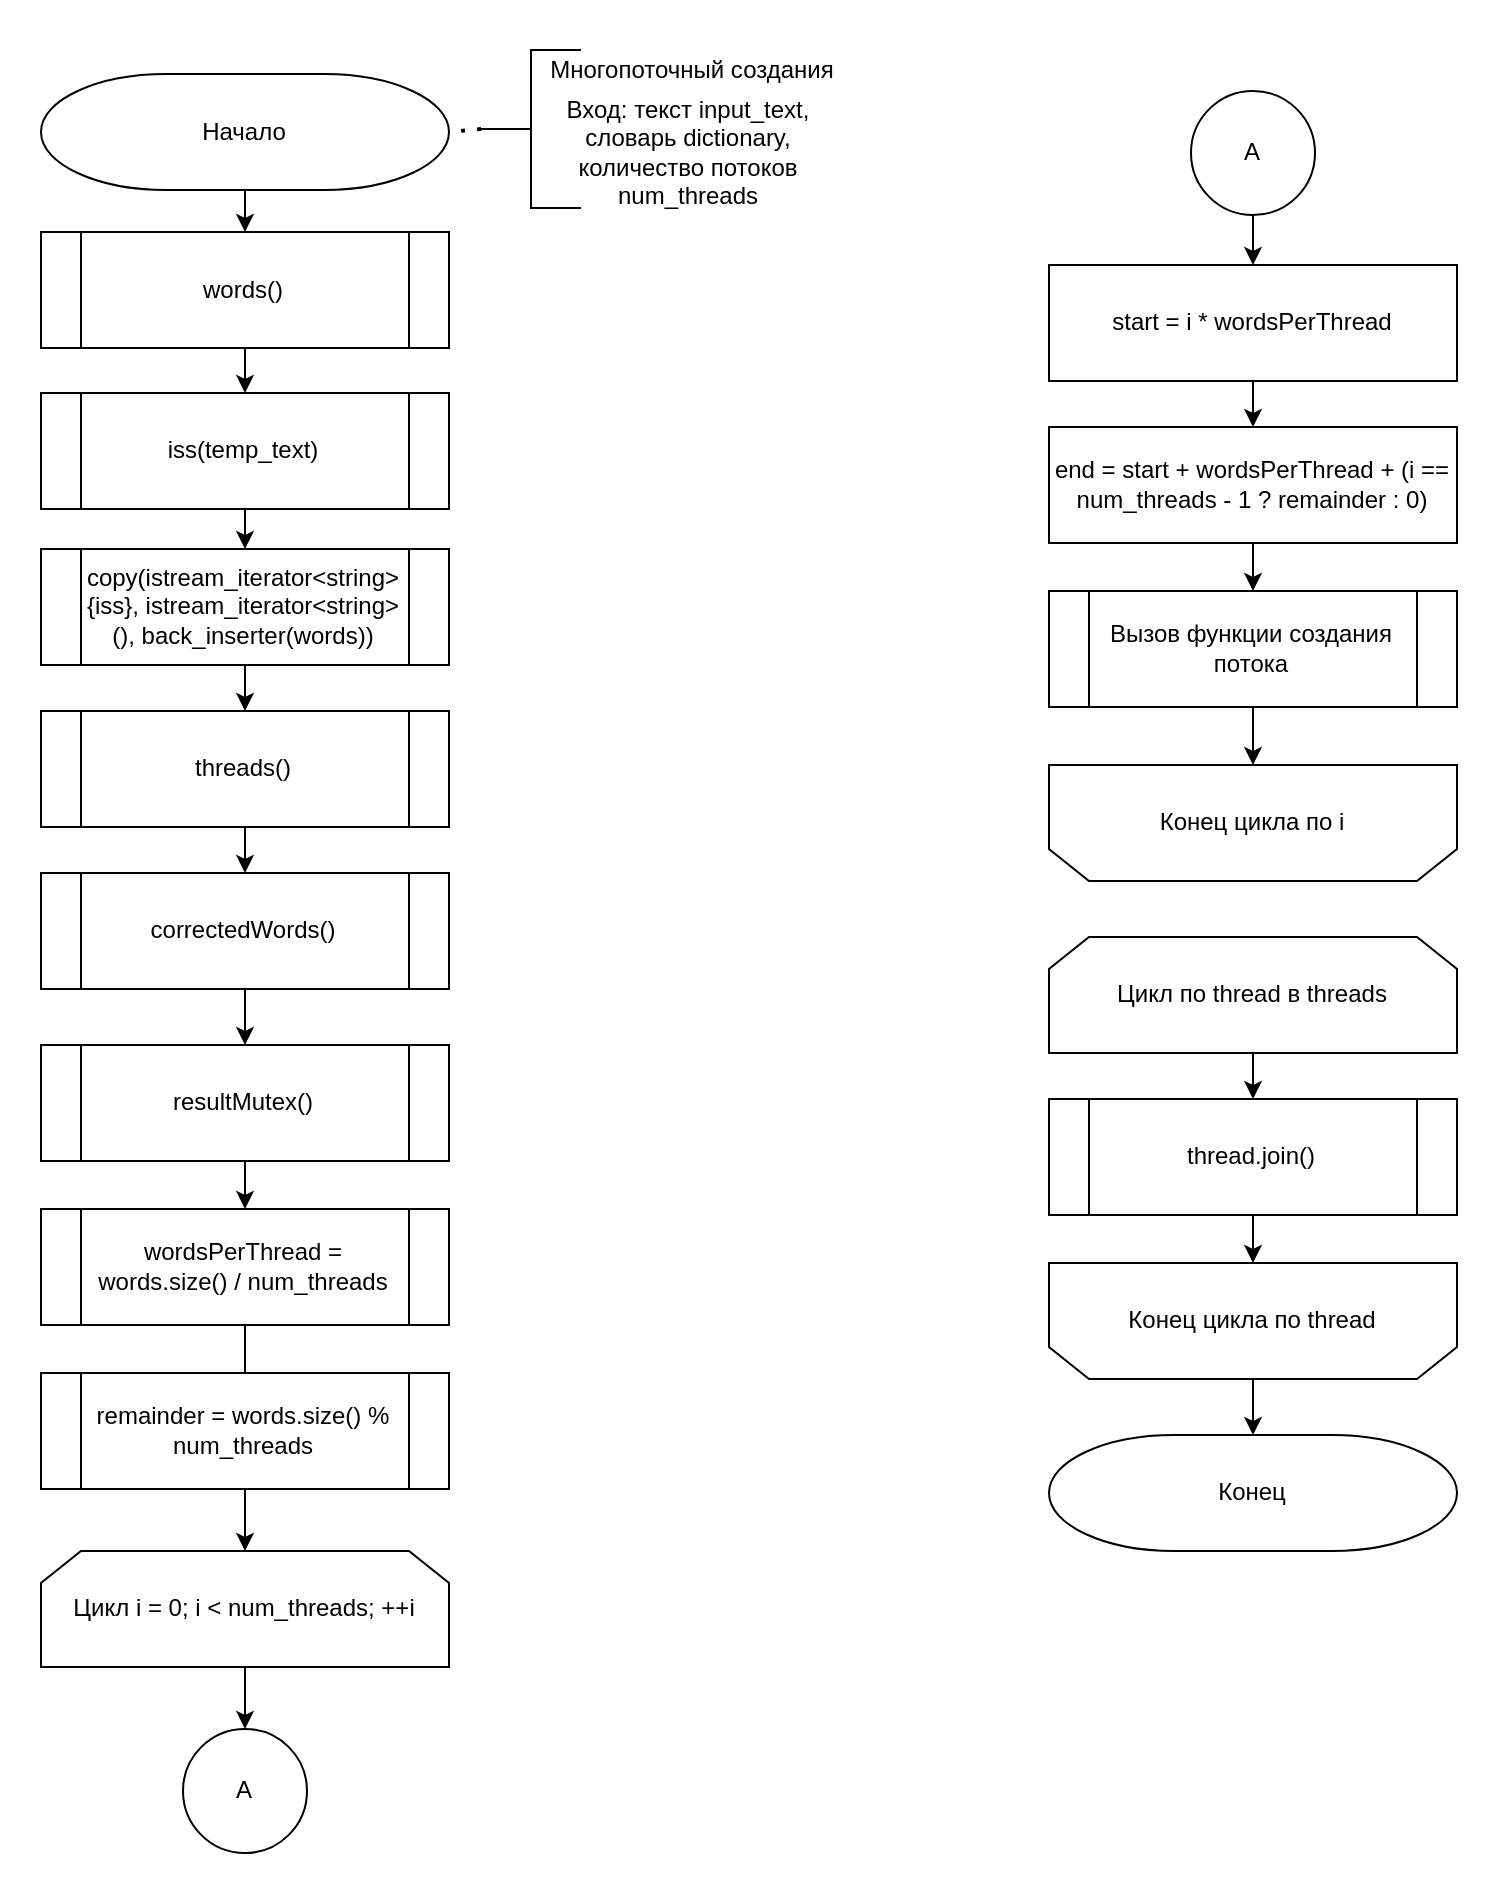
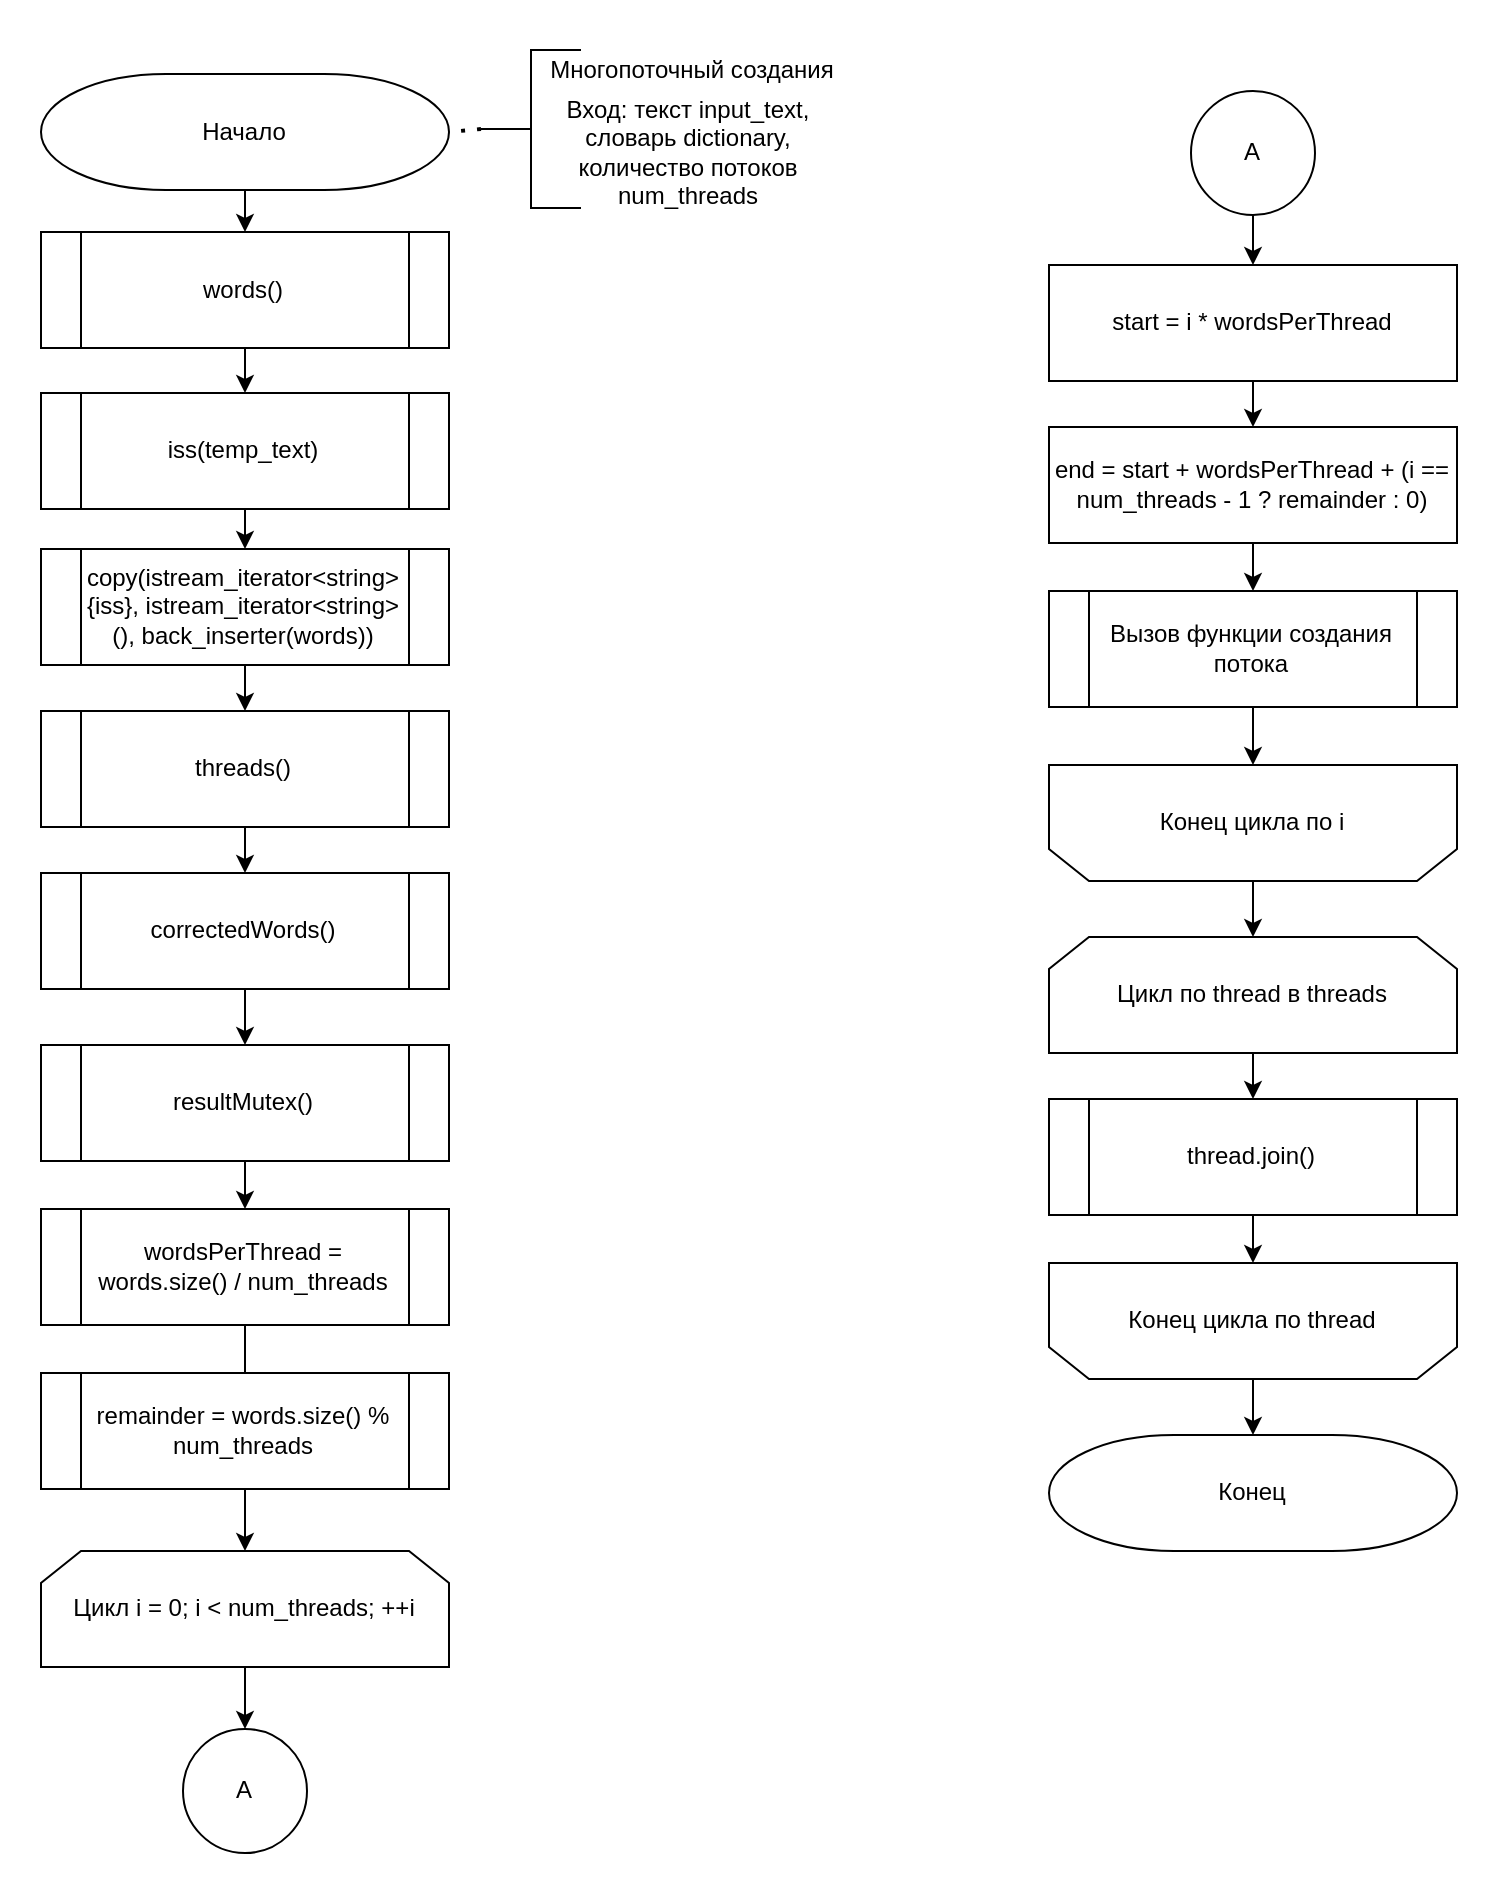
edge "Конец цикла по i" -> "Цикл по thread в threads": added
